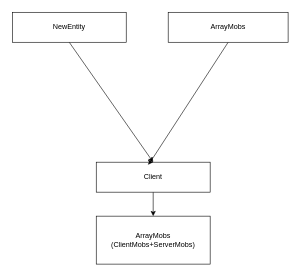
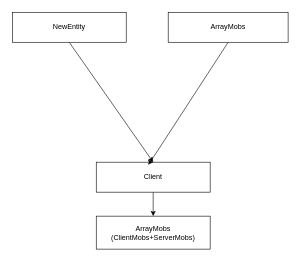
node "ArrayMobs (ClientMobs+ServerMobs)": size 114x48 -> 114x33
